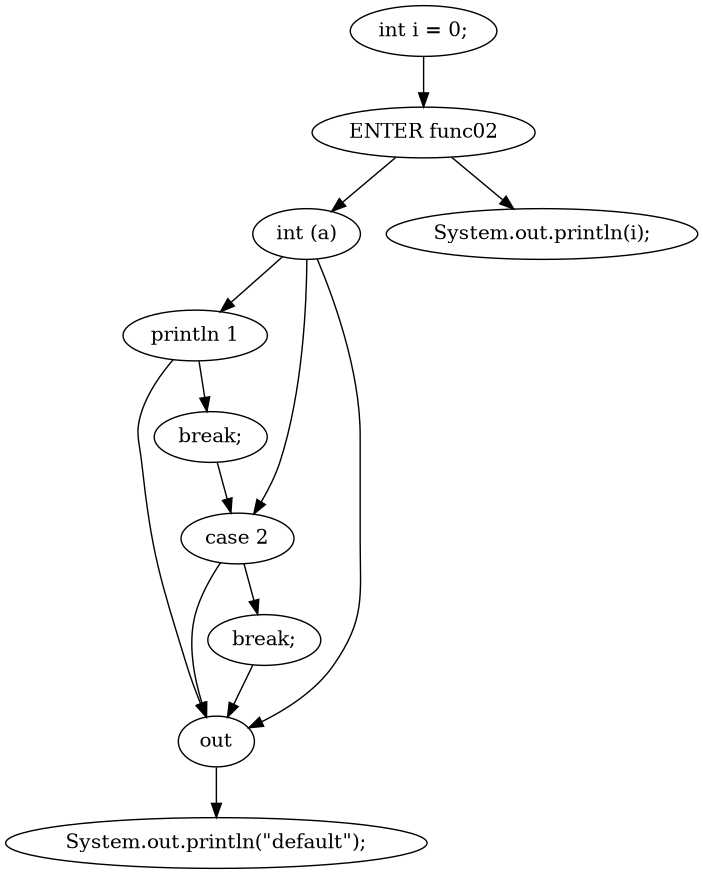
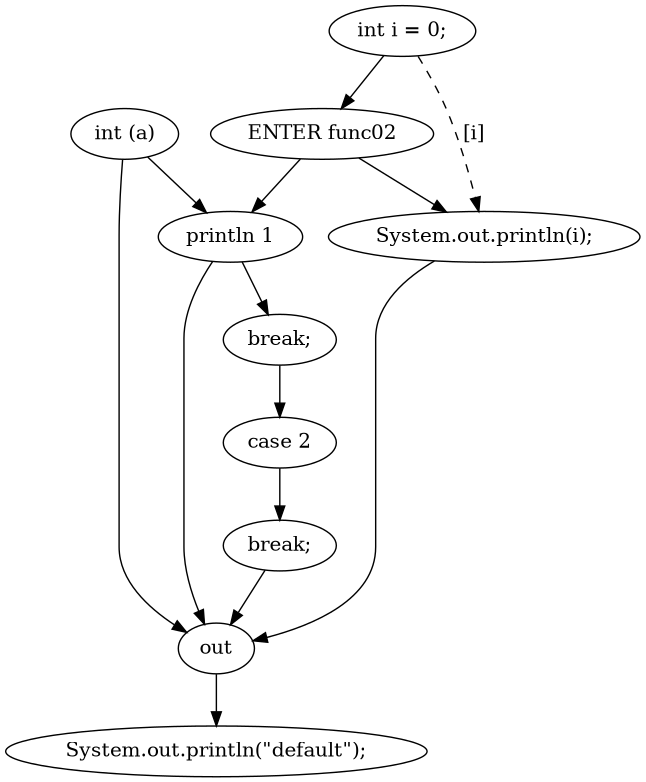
edge "int i = 0;" -> "System.out.println(i);": added, label "[i]"
edge "ENTER func02" -> "int (a)": now "ENTER func02" -> "println 1"
edge "int (a)" -> "case 2": removed
edge "case 2" -> "out": now "System.out.println(i);" -> "out"
